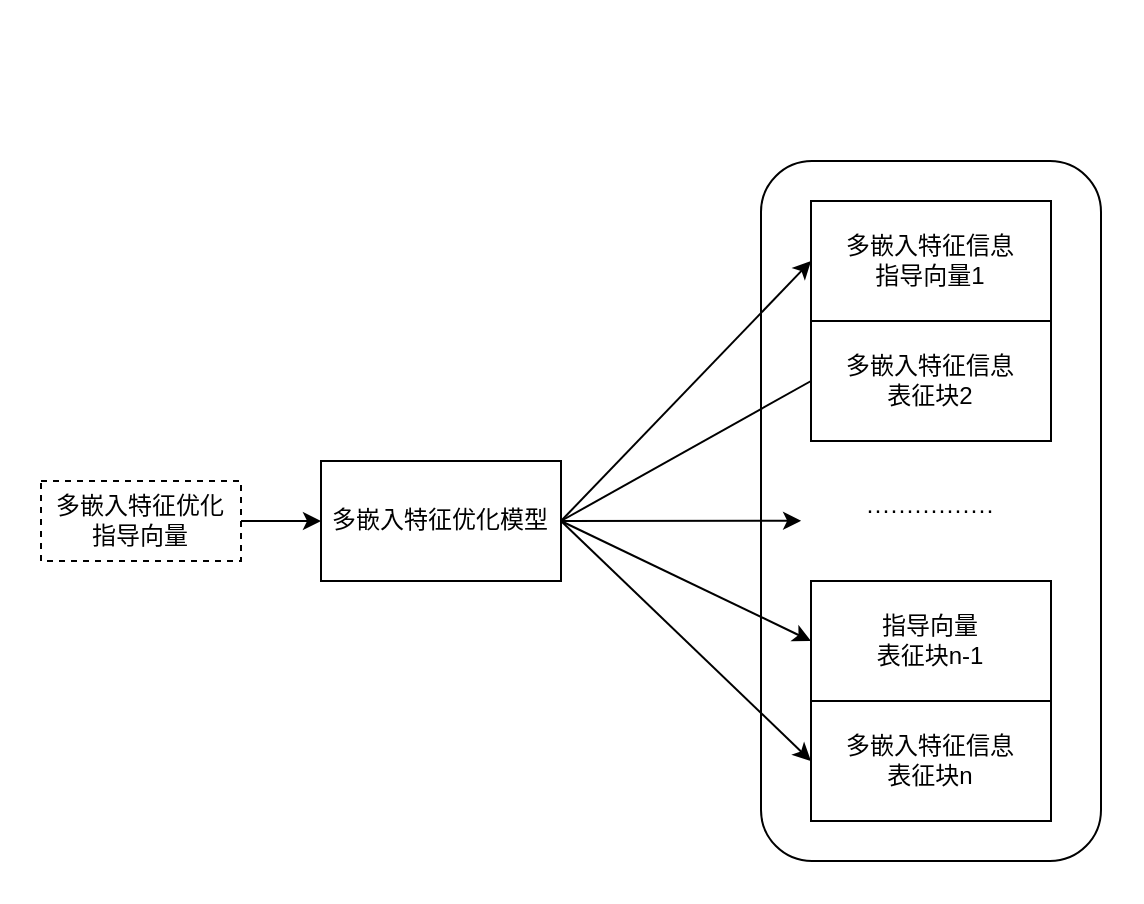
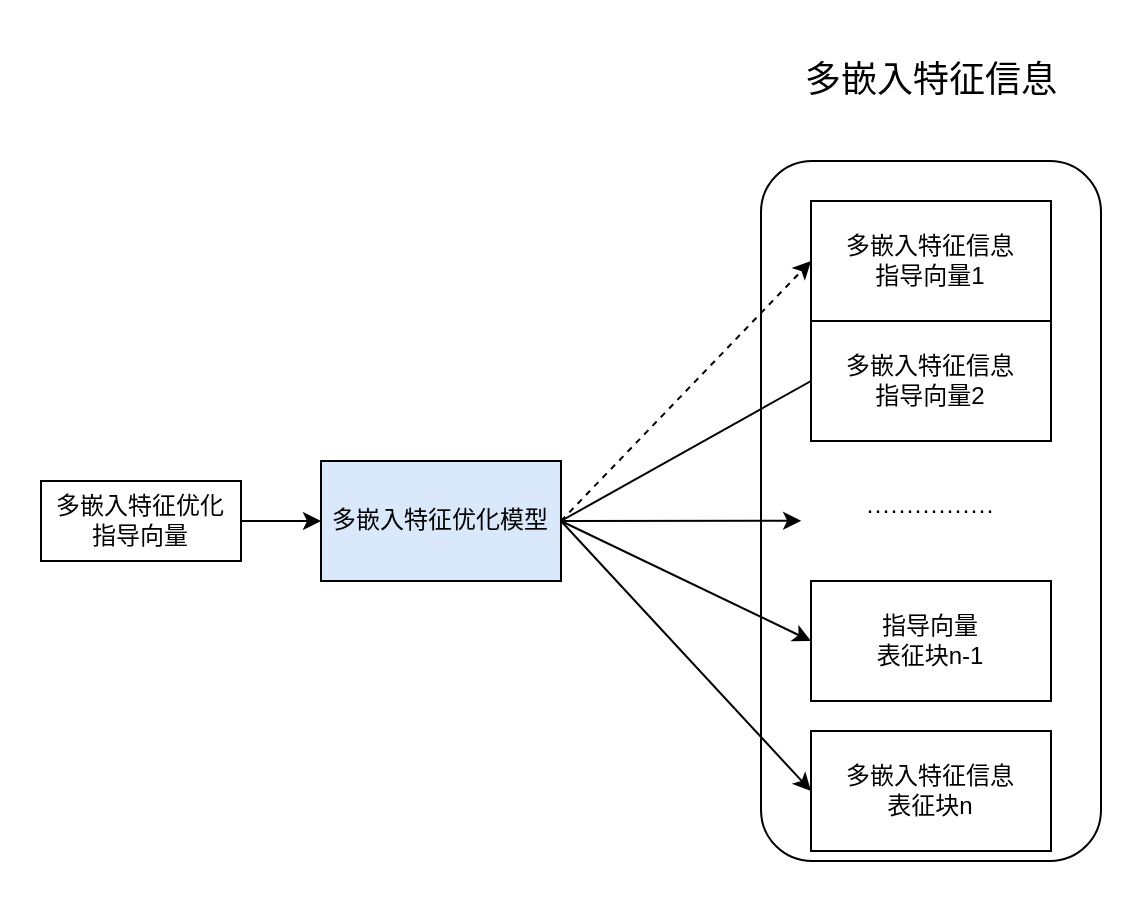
node "多嵌入特征信息": added
node "多嵌入特征信息 表征块2": label "多嵌入特征信息 表征块2" -> "多嵌入特征信息 指导向量2"
edge "多嵌入特征优化模型" -> "多嵌入特征信息 指导向量1": style solid -> dashed
node "多嵌入特征优化 指导向量": style dashed -> solid
node "多嵌入特征优化模型": fillcolor #ffffff -> #dae8fc
node "多嵌入特征信息 表征块n": moved (931, 761) -> (931, 791)
